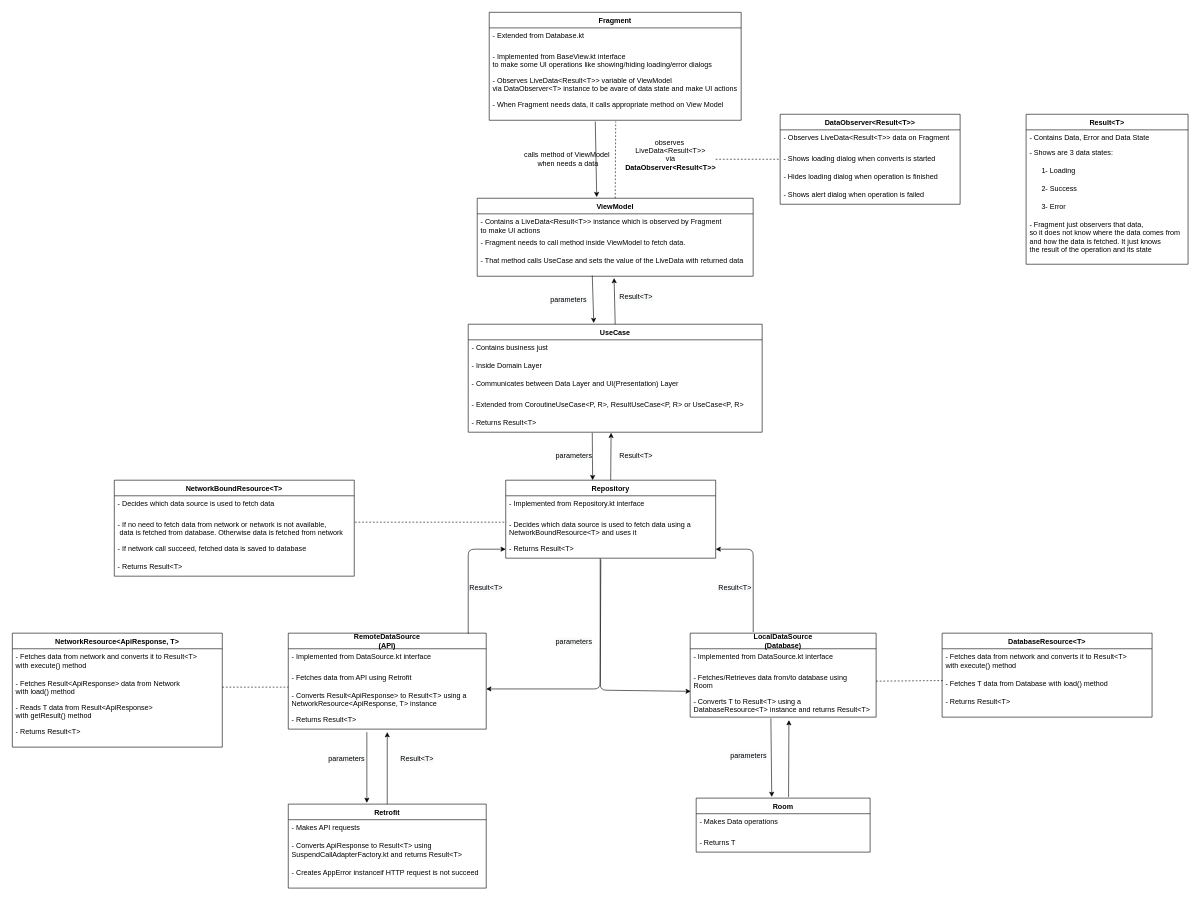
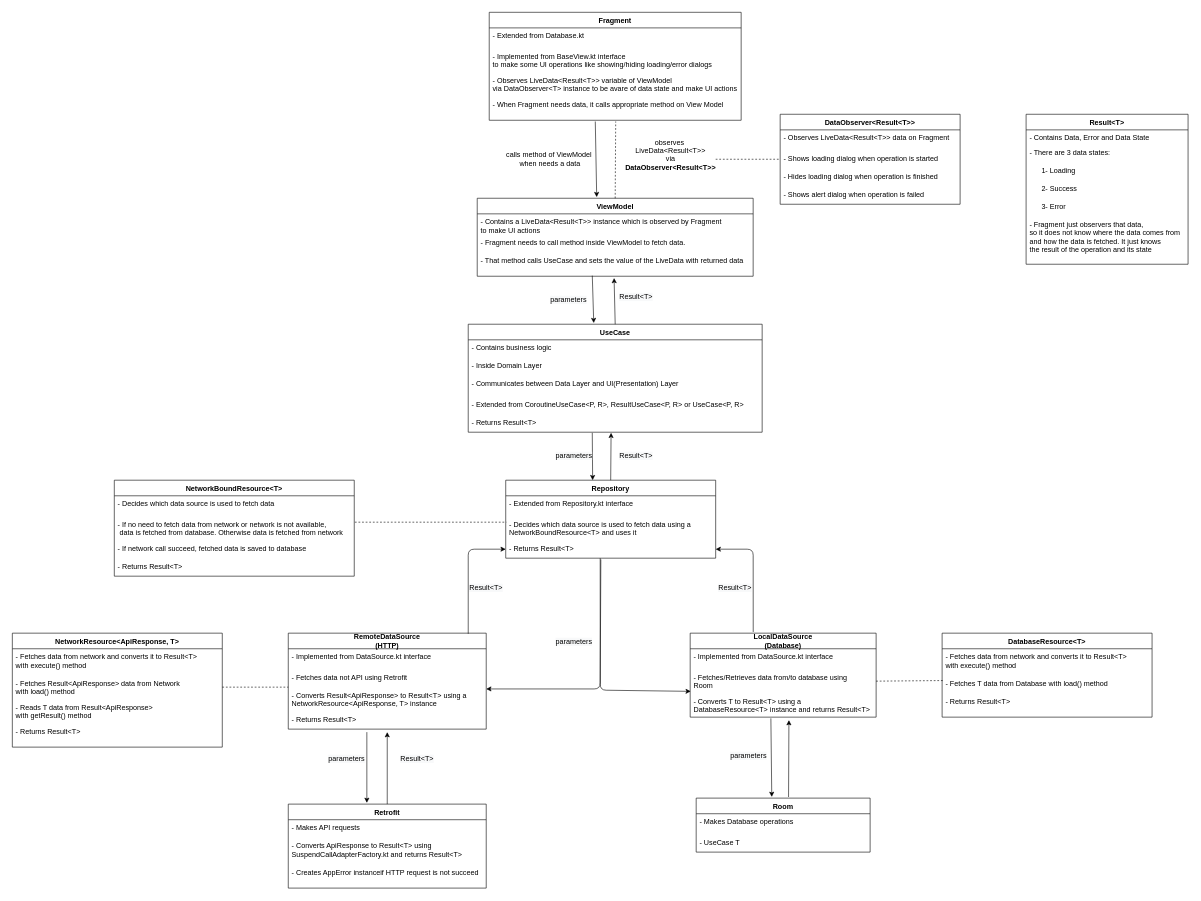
node "- Shows are 3 data states:": label "- Shows are 3 data states:" -> "- There are 3 data states:"
node "- Shows loading dialog when converts is started": label "- Shows loading dialog when converts is started" -> "- Shows loading dialog when operation is started"
node "calls method of ViewModel when needs a data": moved (568, 159) -> (550, 159)
node "- Contains business just": label "- Contains business just" -> "- Contains business logic"
node "- Implemented from Repository.kt interface": label "- Implemented from Repository.kt interface" -> "- Extended from Repository.kt interface"
node "RemoteDataSource (API)": label "RemoteDataSource (API)" -> "RemoteDataSource (HTTP)"
node "- Fetches data from API using Retrofit": label "- Fetches data from API using Retrofit" -> "- Fetches data not API using Retrofit"
node "- Makes Data operations": label "- Makes Data operations" -> "- Makes Database operations"
node "- Returns T": label "- Returns T" -> "- UseCase T"
